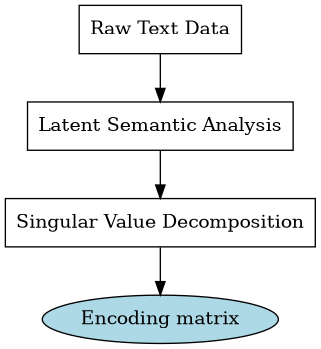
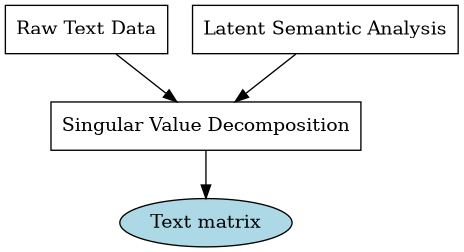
edge "Raw Text Data" -> "Latent Semantic Analysis": now "Raw Text Data" -> "Singular Value Decomposition"
node "Encoding matrix": label "Encoding matrix" -> "Text matrix"
